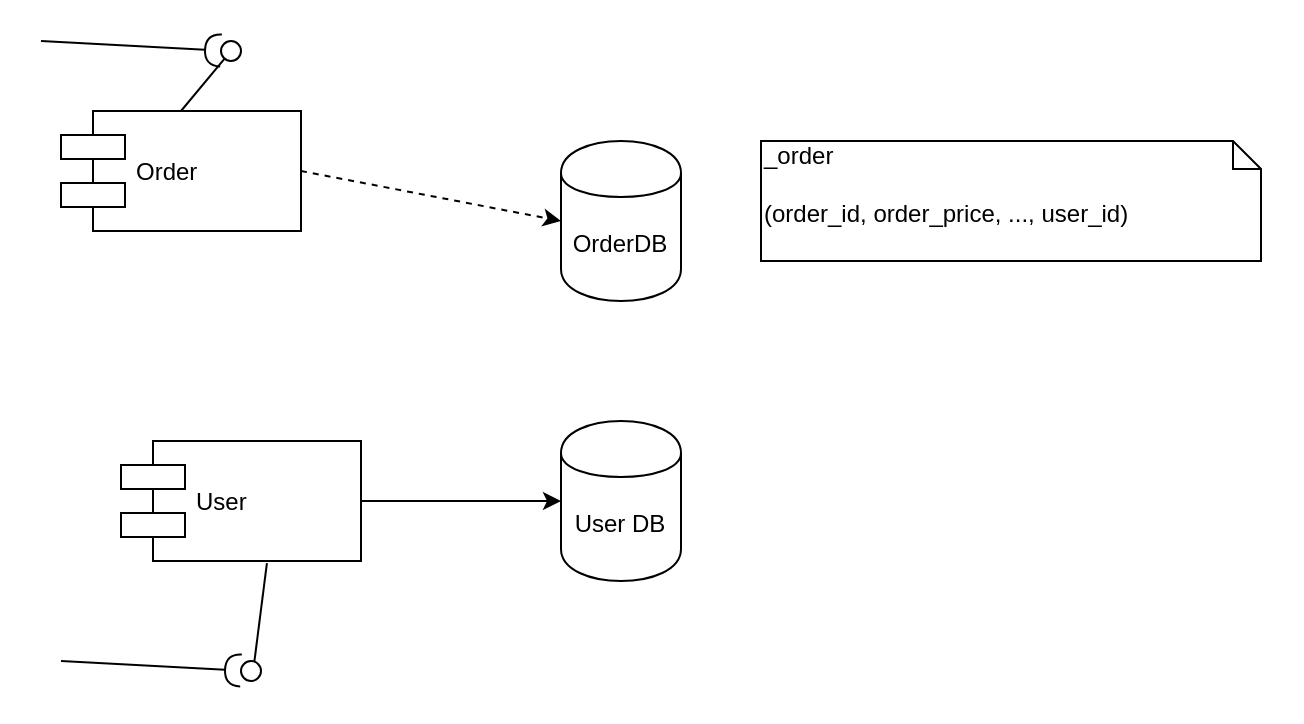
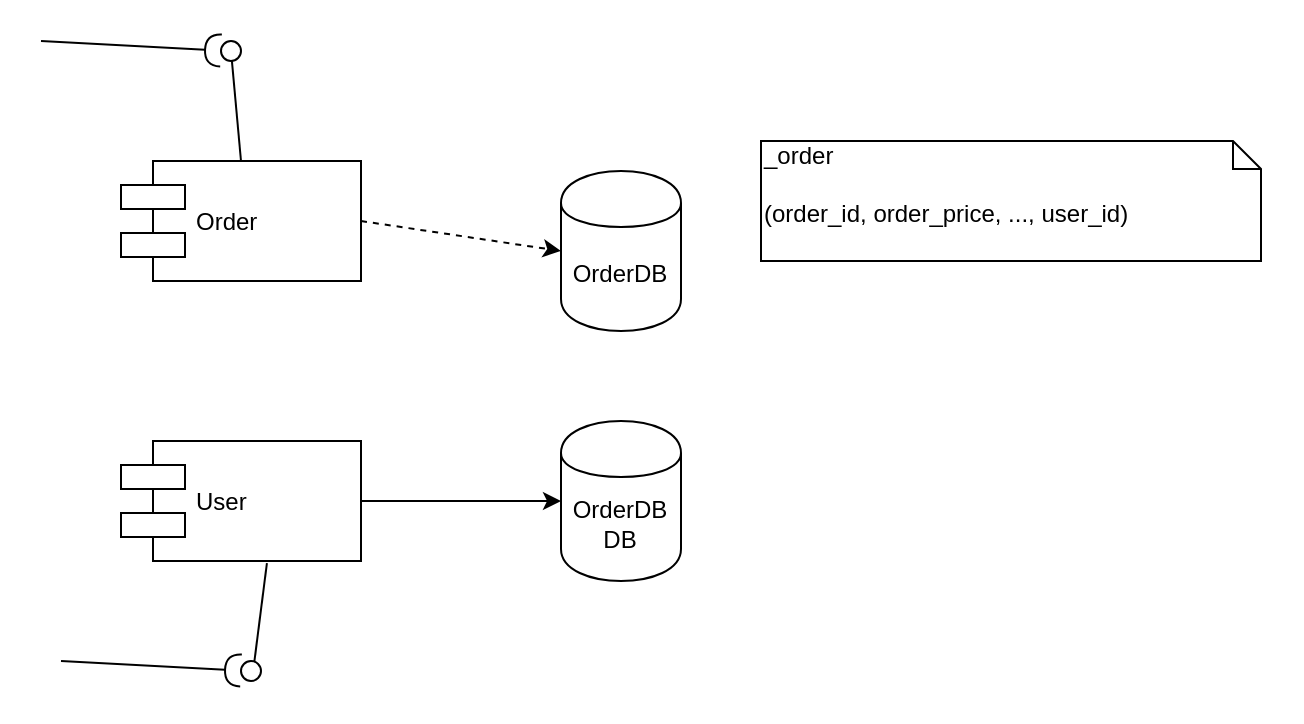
node "Order": moved (181, 171) -> (241, 221)
node "OrderDB": moved (621, 221) -> (621, 251)
node "User DB": label "User DB" -> "OrderDB DB"
